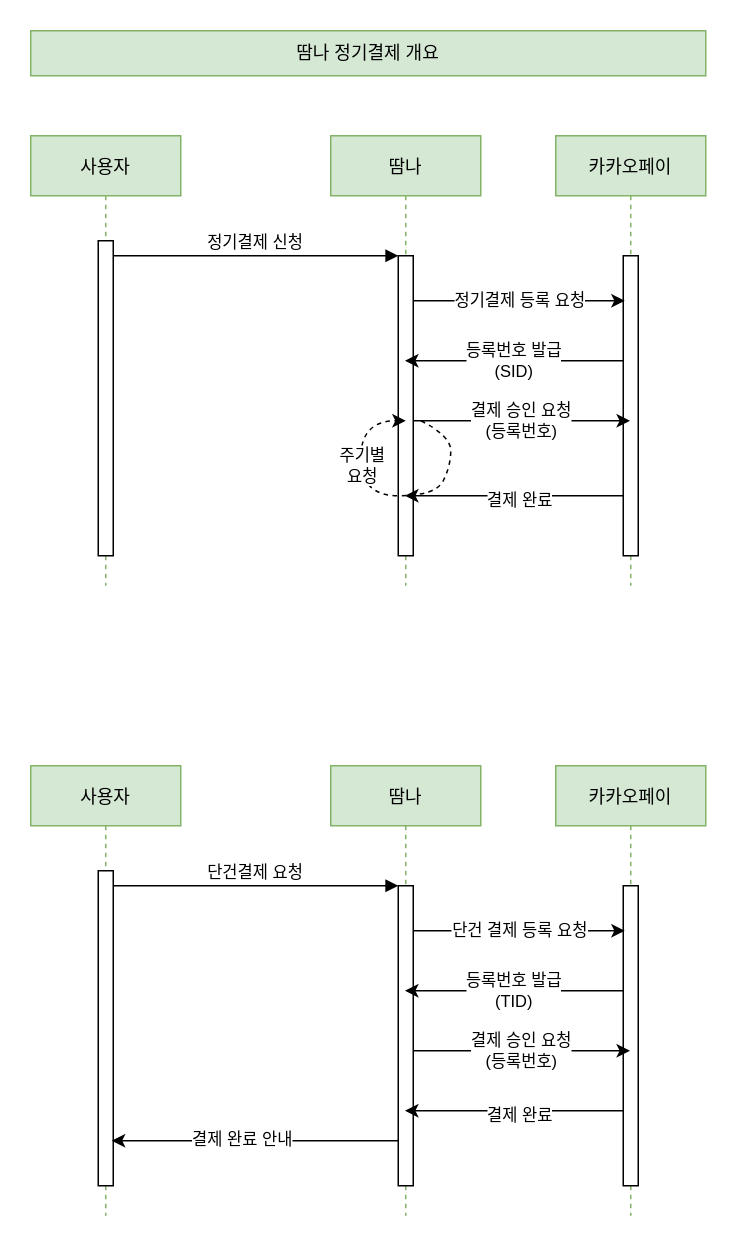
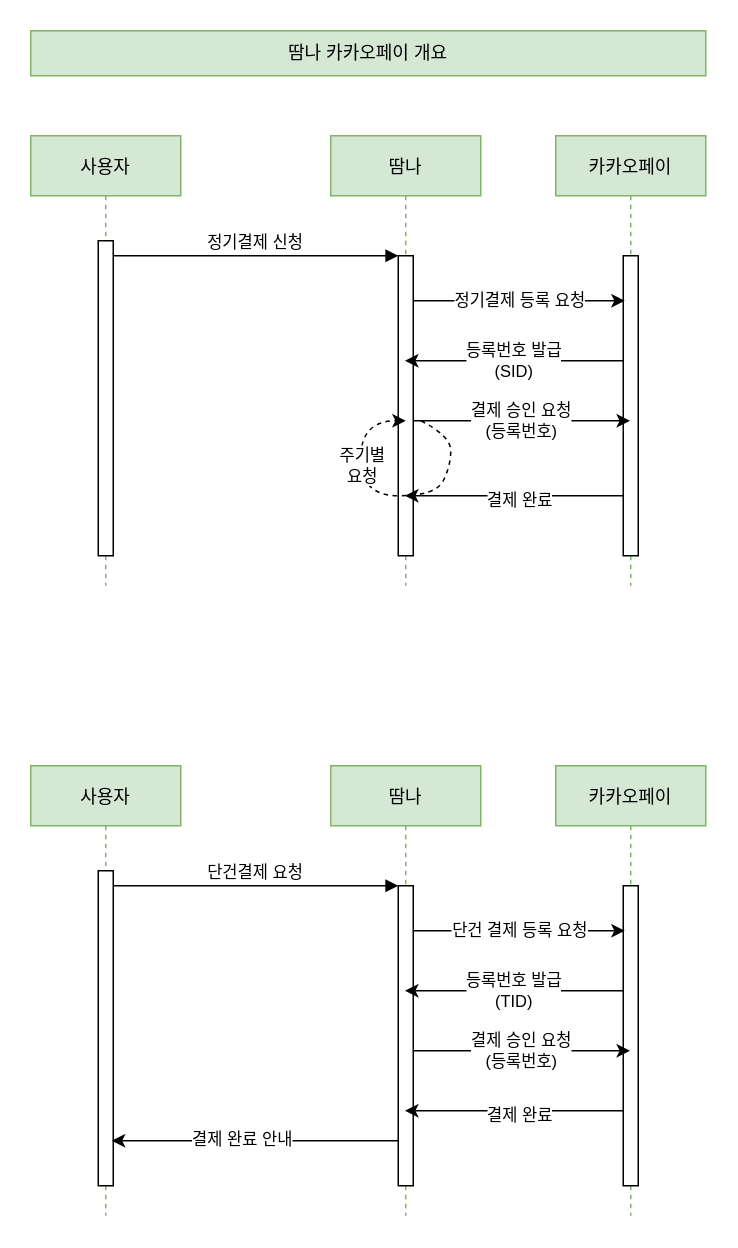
node "땀나 정기결제 개요": label "땀나 정기결제 개요" -> "땀나 카카오페이 개요"
